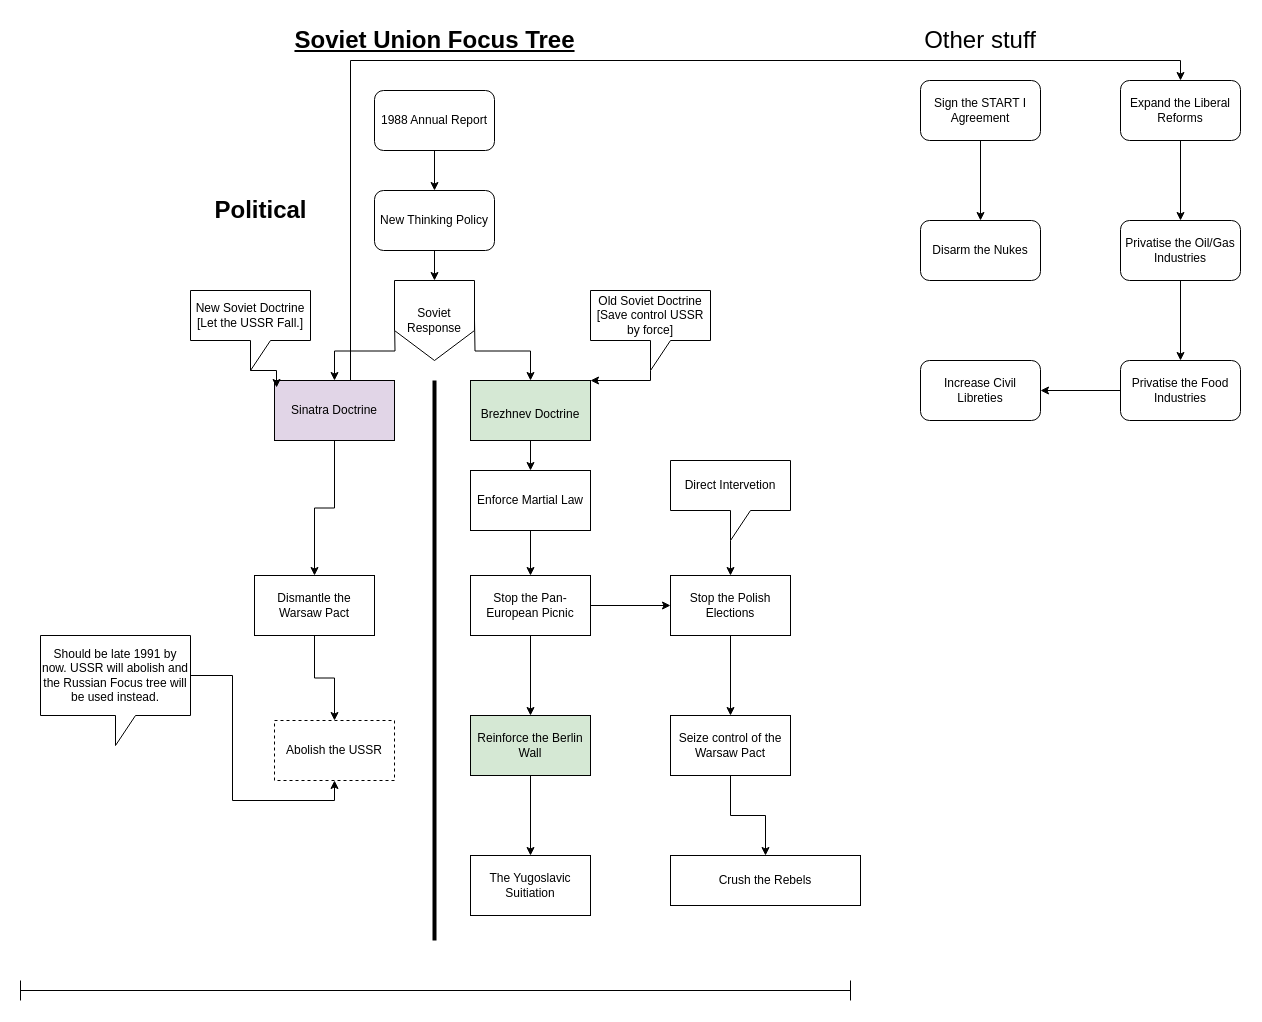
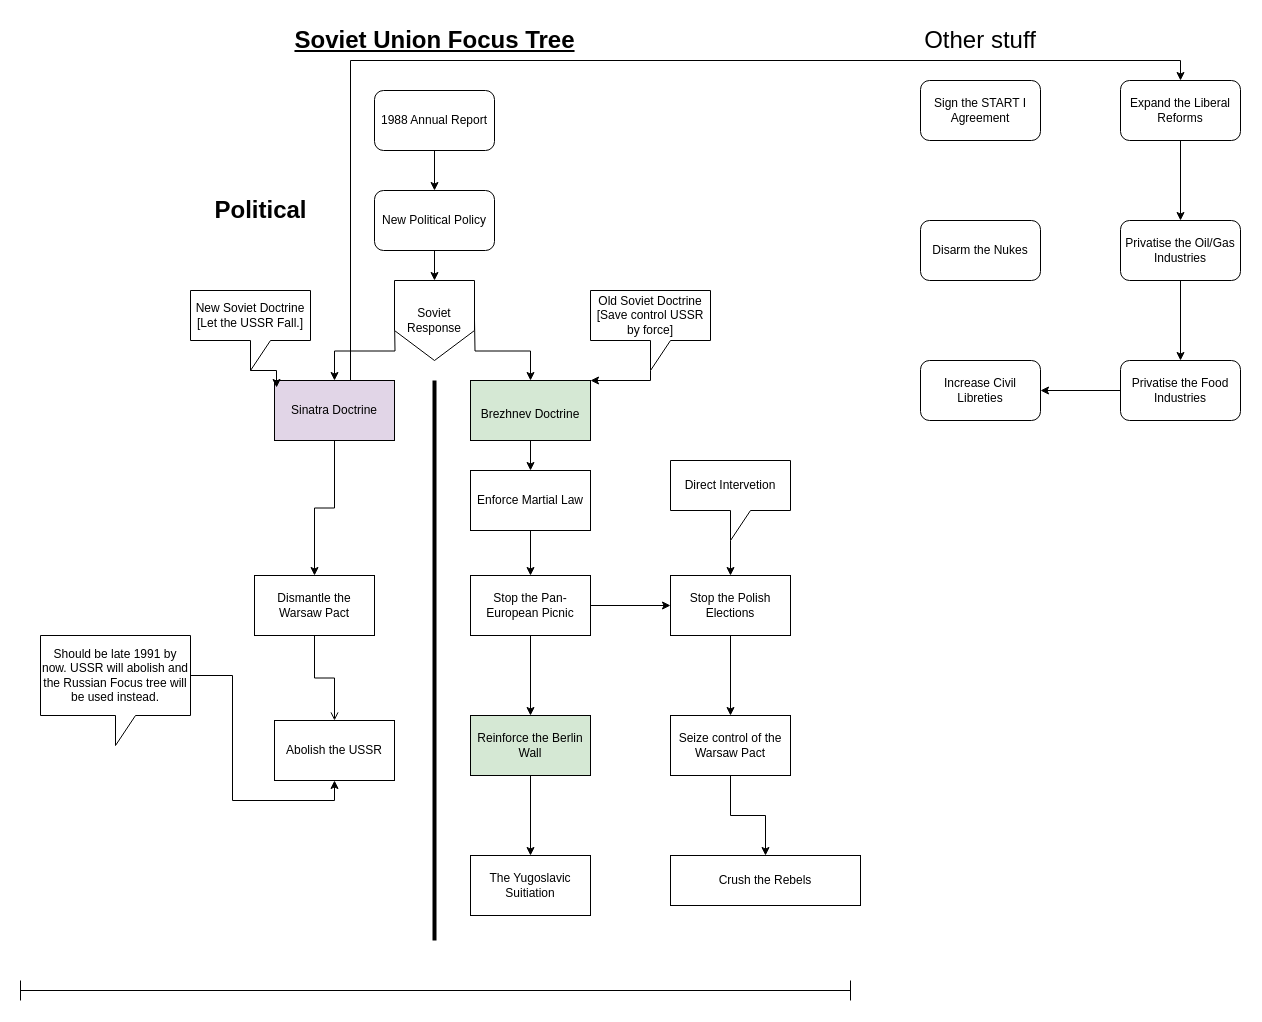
edge "Sign the START I Agreement" -> "Disarm the Nukes": removed
node "New Thinking Policy": label "New Thinking Policy" -> "New Political Policy"
edge "Dismantle the Warsaw Pact" -> "Abolish the USSR": arrowhead classic -> open
node "Abolish the USSR": style dashed -> solid
